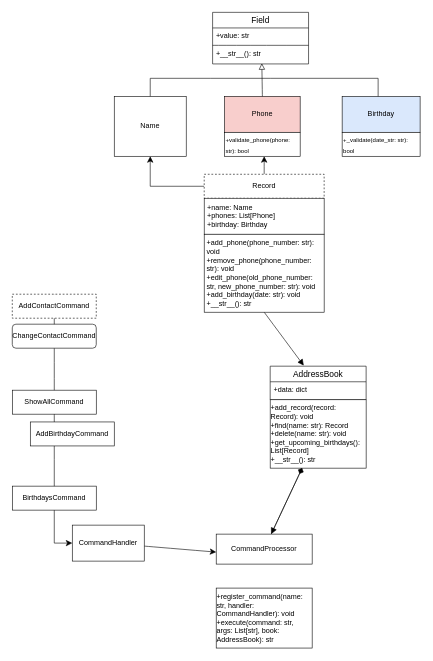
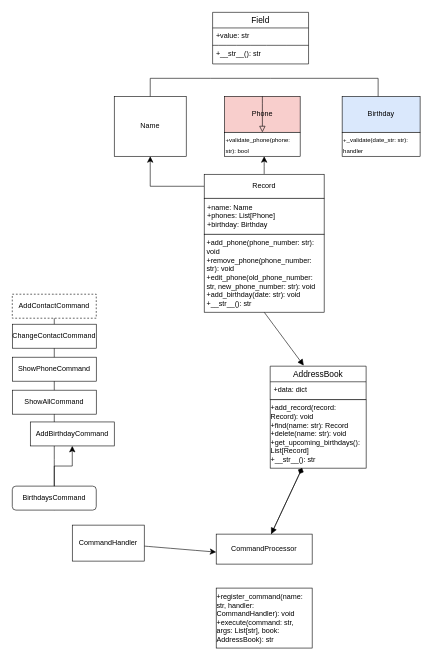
edge "Phone" -> "+__str__(): str": now "Phone" -> "+validate_phone(phone: str): bool"
node "+_validate(date_str: str): bool": label "+_validate(date_str: str): bool" -> "+_validate(date_str: str): handler"
node "Record": style dashed -> solid
node "ChangeContactCommand": shape rounded rectangle -> rectangle
node "ShowPhoneCommand": added
node "BirthdaysCommand": shape rectangle -> rounded rectangle
edge "BirthdaysCommand" -> "CommandHandler": now "BirthdaysCommand" -> "AddBirthdayCommand"
